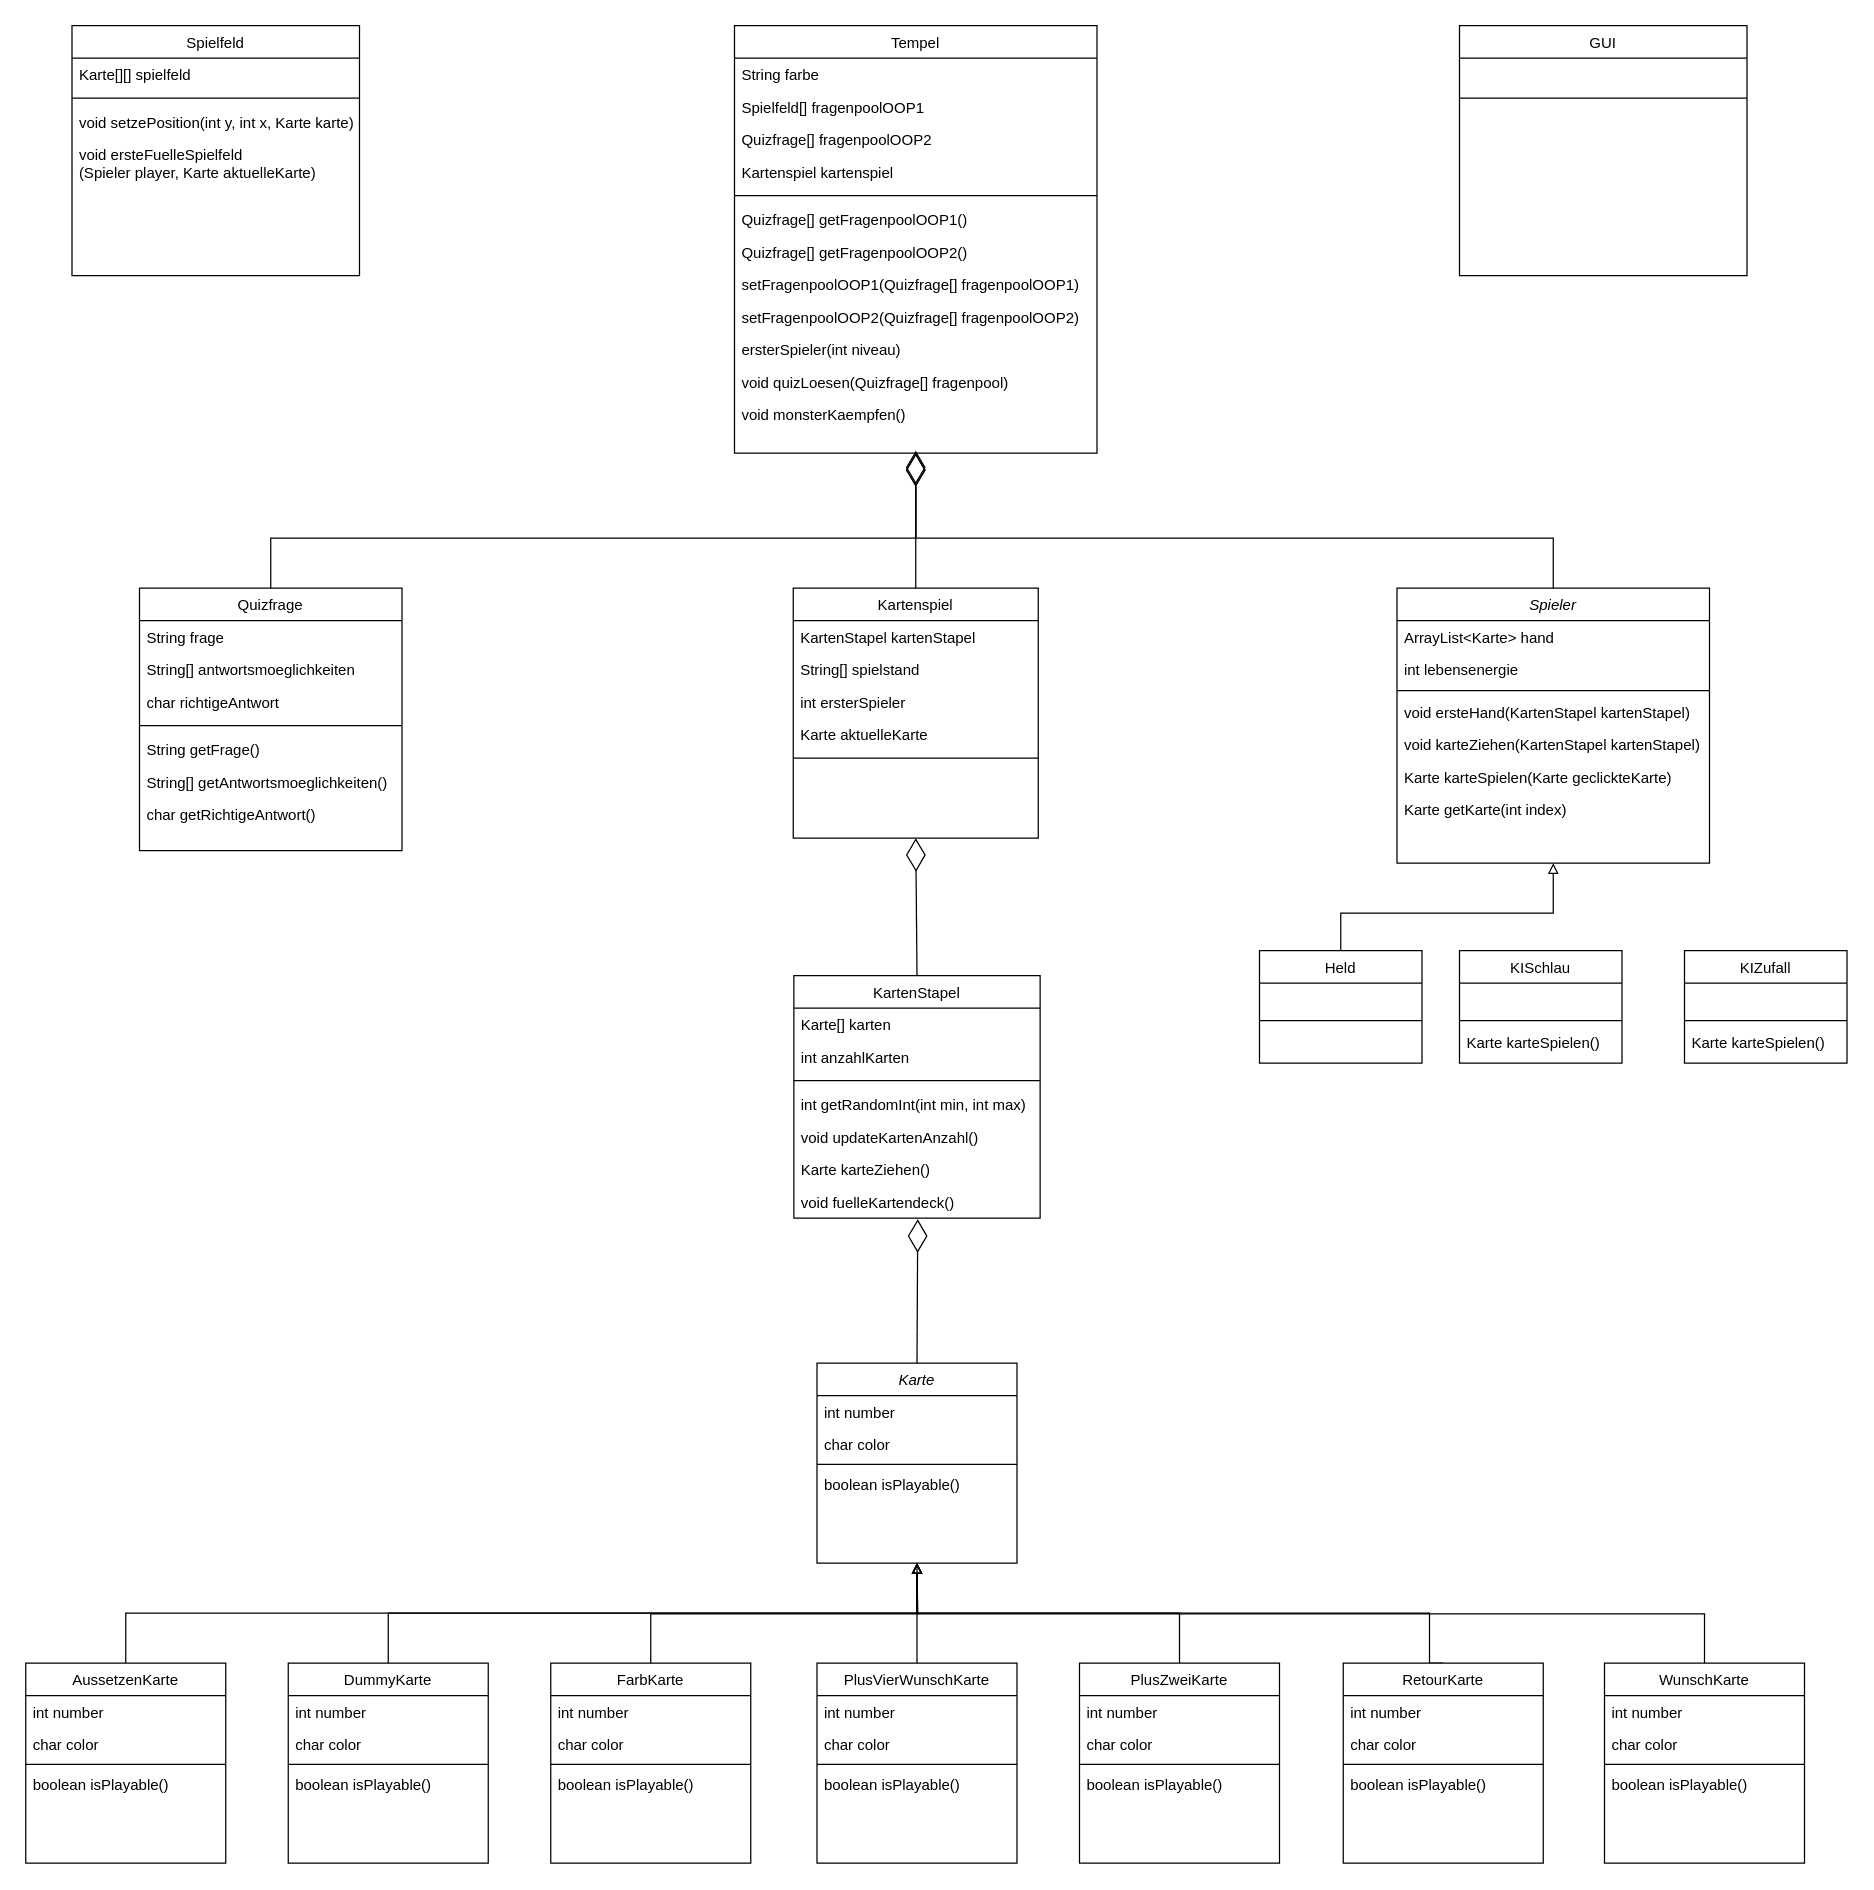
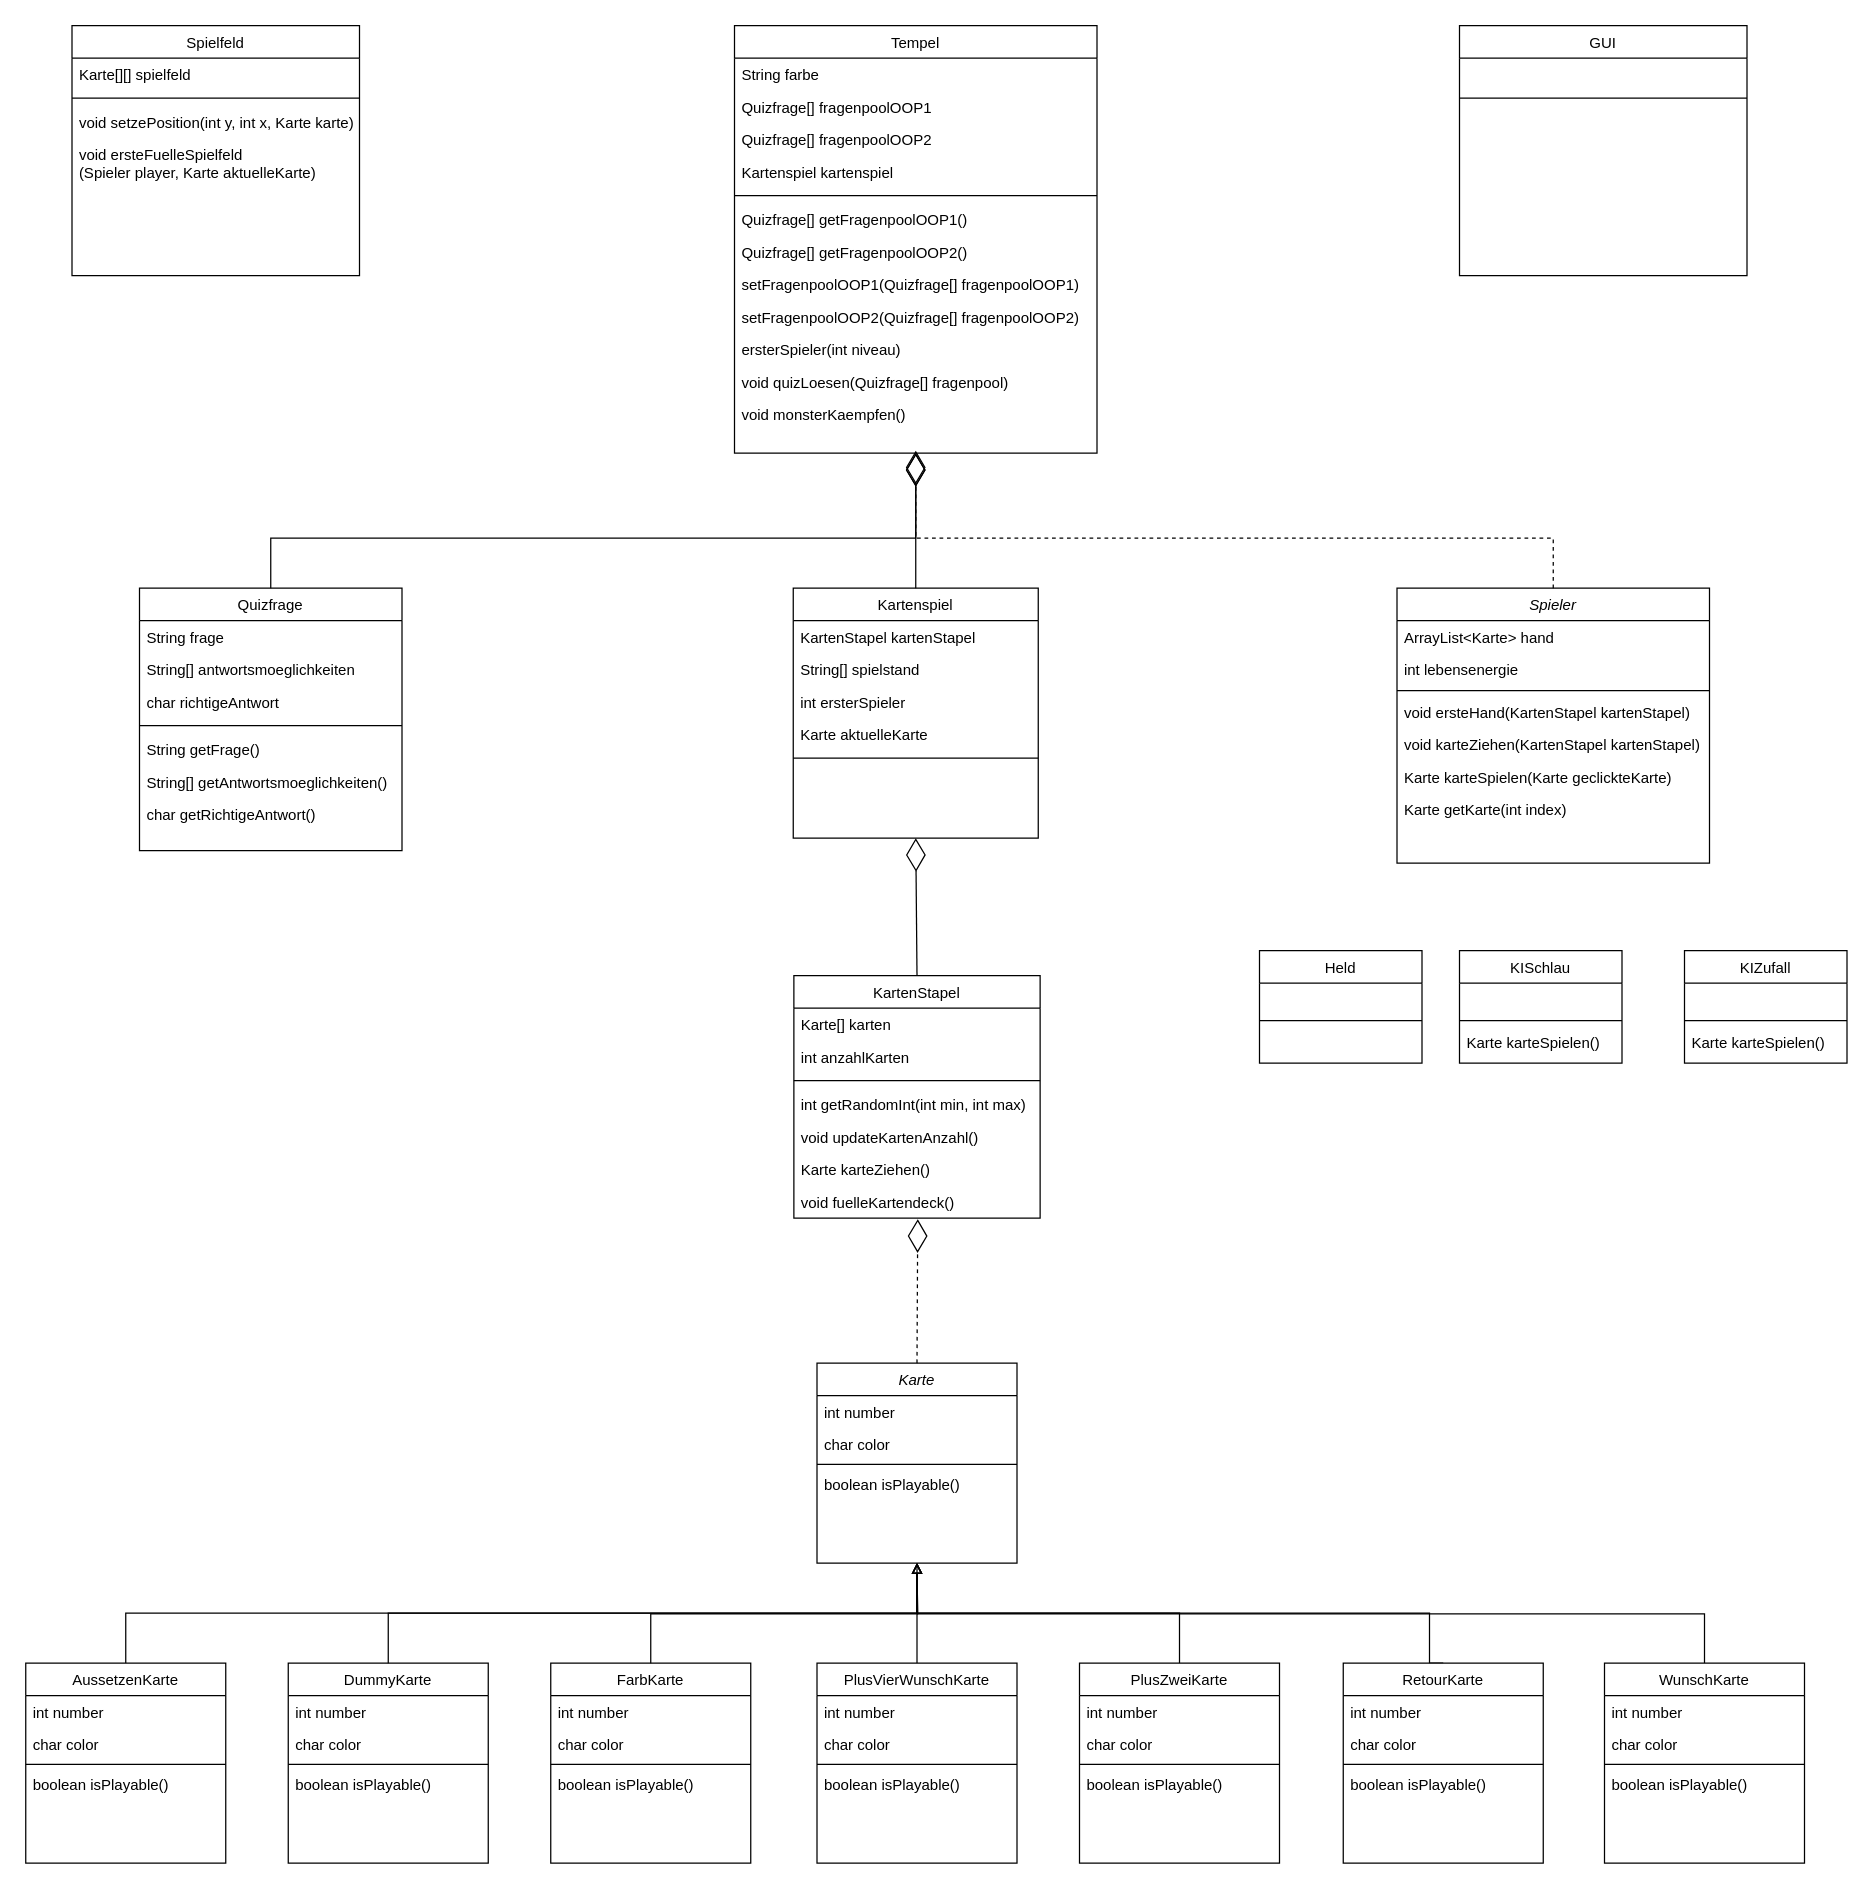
node "Spielfeld[] fragenpoolOOP1": label "Spielfeld[] fragenpoolOOP1" -> "Quizfrage[] fragenpoolOOP1"
edge "Spieler" -> "Tempel": style solid -> dashed
edge "Held" -> "Spieler": removed
edge "Karte" -> "void fuelleKartendeck()": style solid -> dashed
